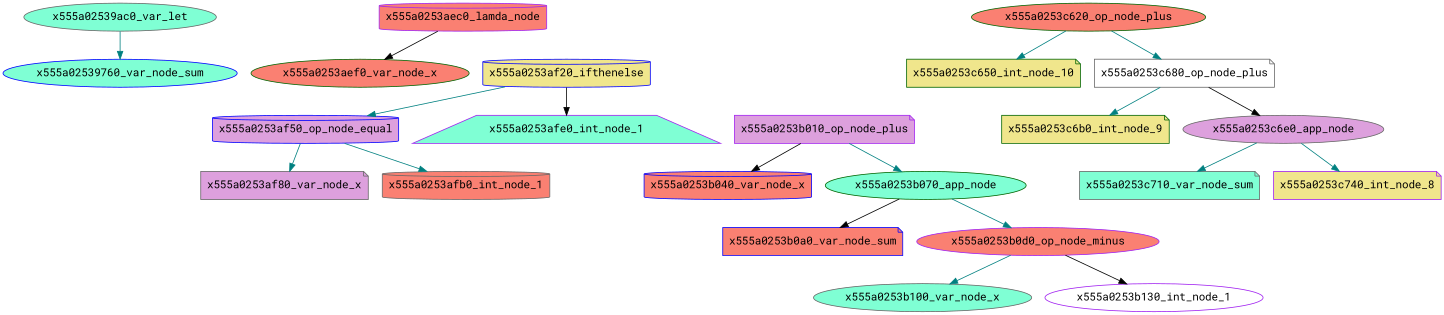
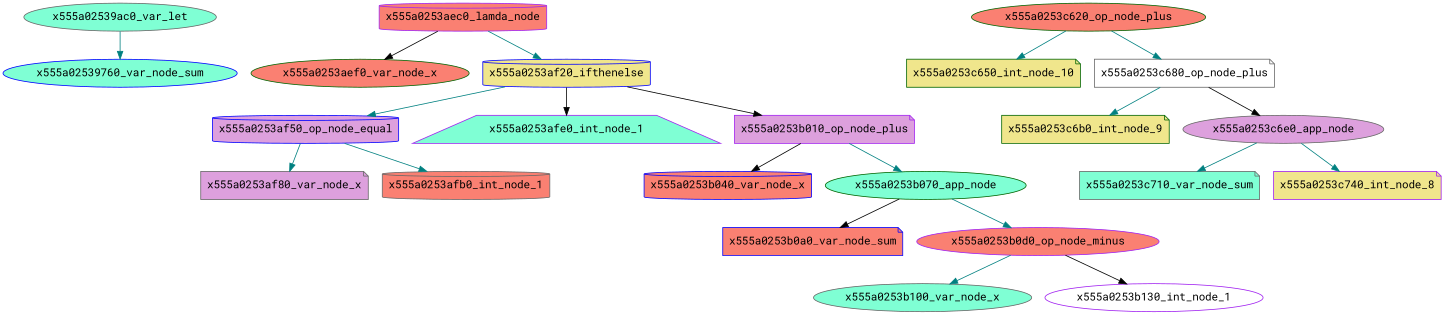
edge "x555a0253aec0_lamda_node" -> "x555a0253af20_ifthenelse": added
edge "x555a0253af20_ifthenelse" -> "x555a0253b010_op_node_plus": added
